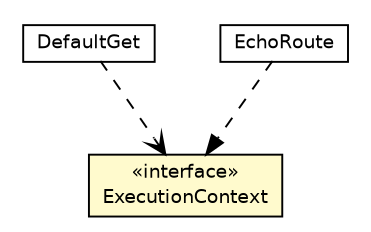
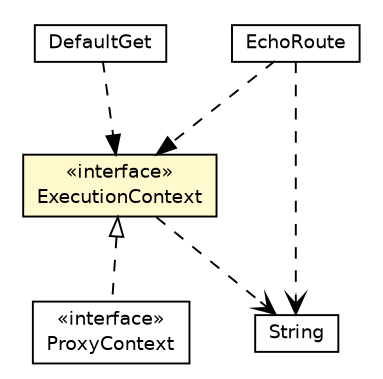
edge "DefaultGet" -> "ExecutionContext": arrowhead open -> normal
node "ProxyContext": added
node "String": added
